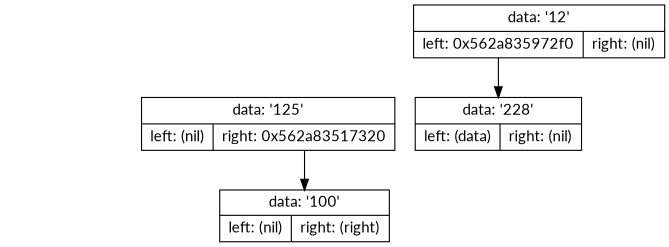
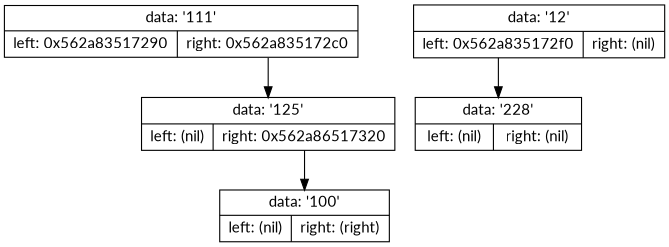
node "data: '111'": added
node "data: '12'": text "left: 0x562a835972f0" -> "left: 0x562a835172f0"
node "data: '125'": text "right: 0x562a83517320" -> "right: 0x562a86517320"
node "data: '228'": text "left: (data)" -> "left: (nil)"
